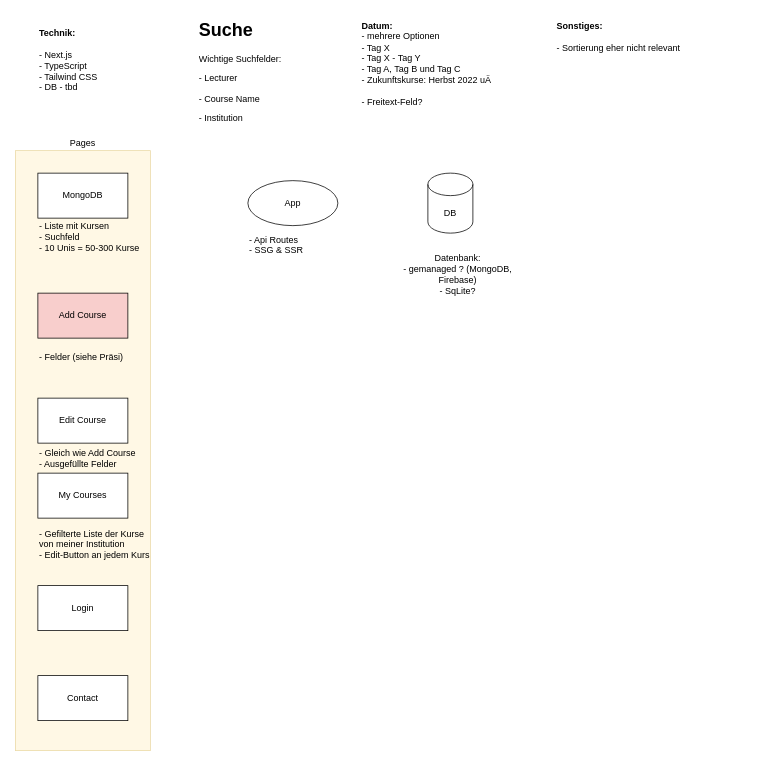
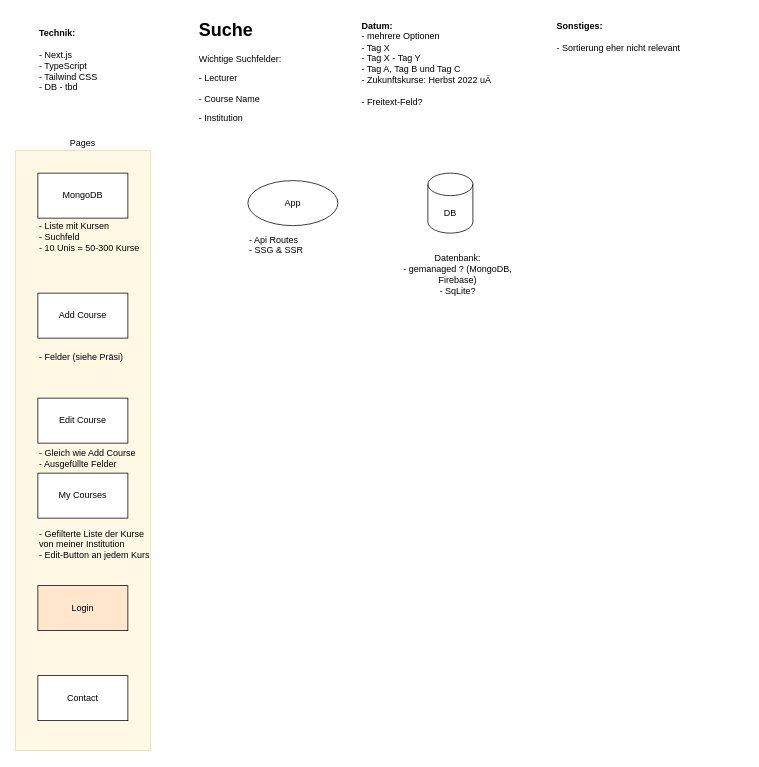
node "Add Course": fillcolor #f8cecc -> #ffffff
node "Login": fillcolor #ffffff -> #ffe6cc
